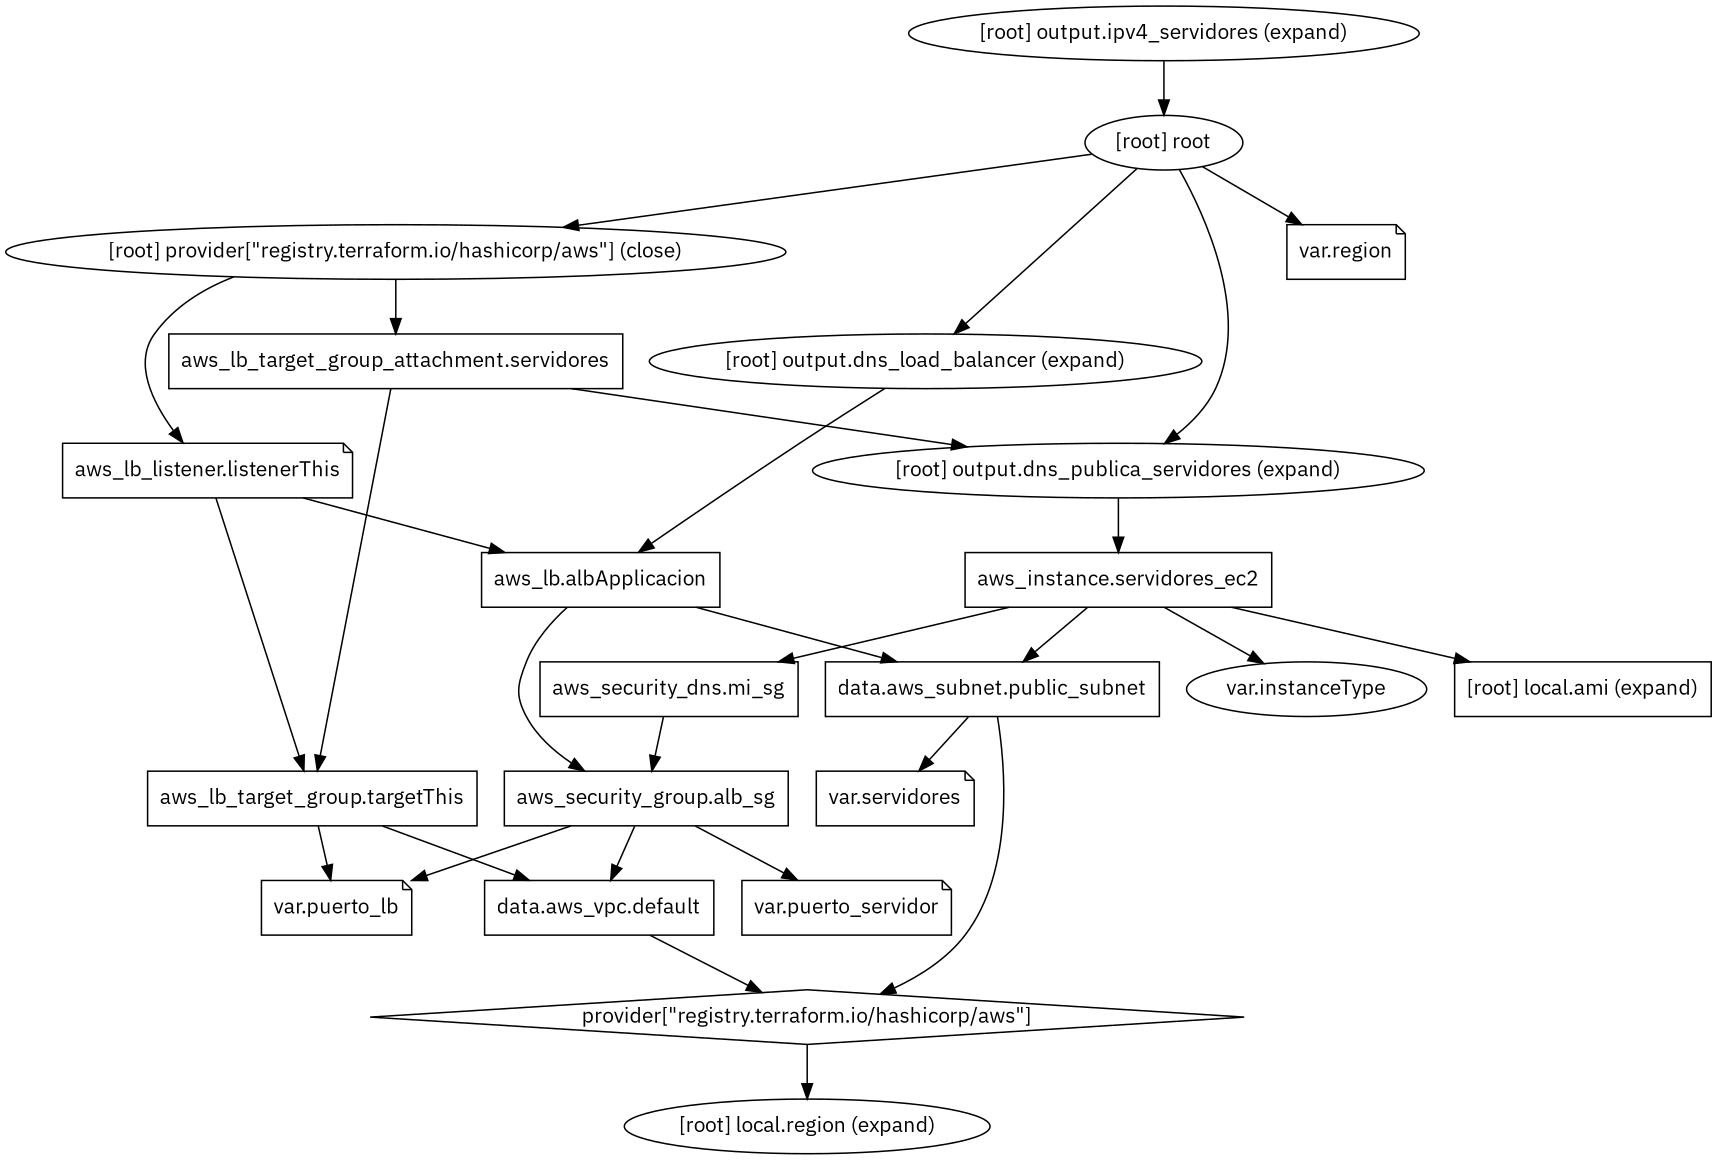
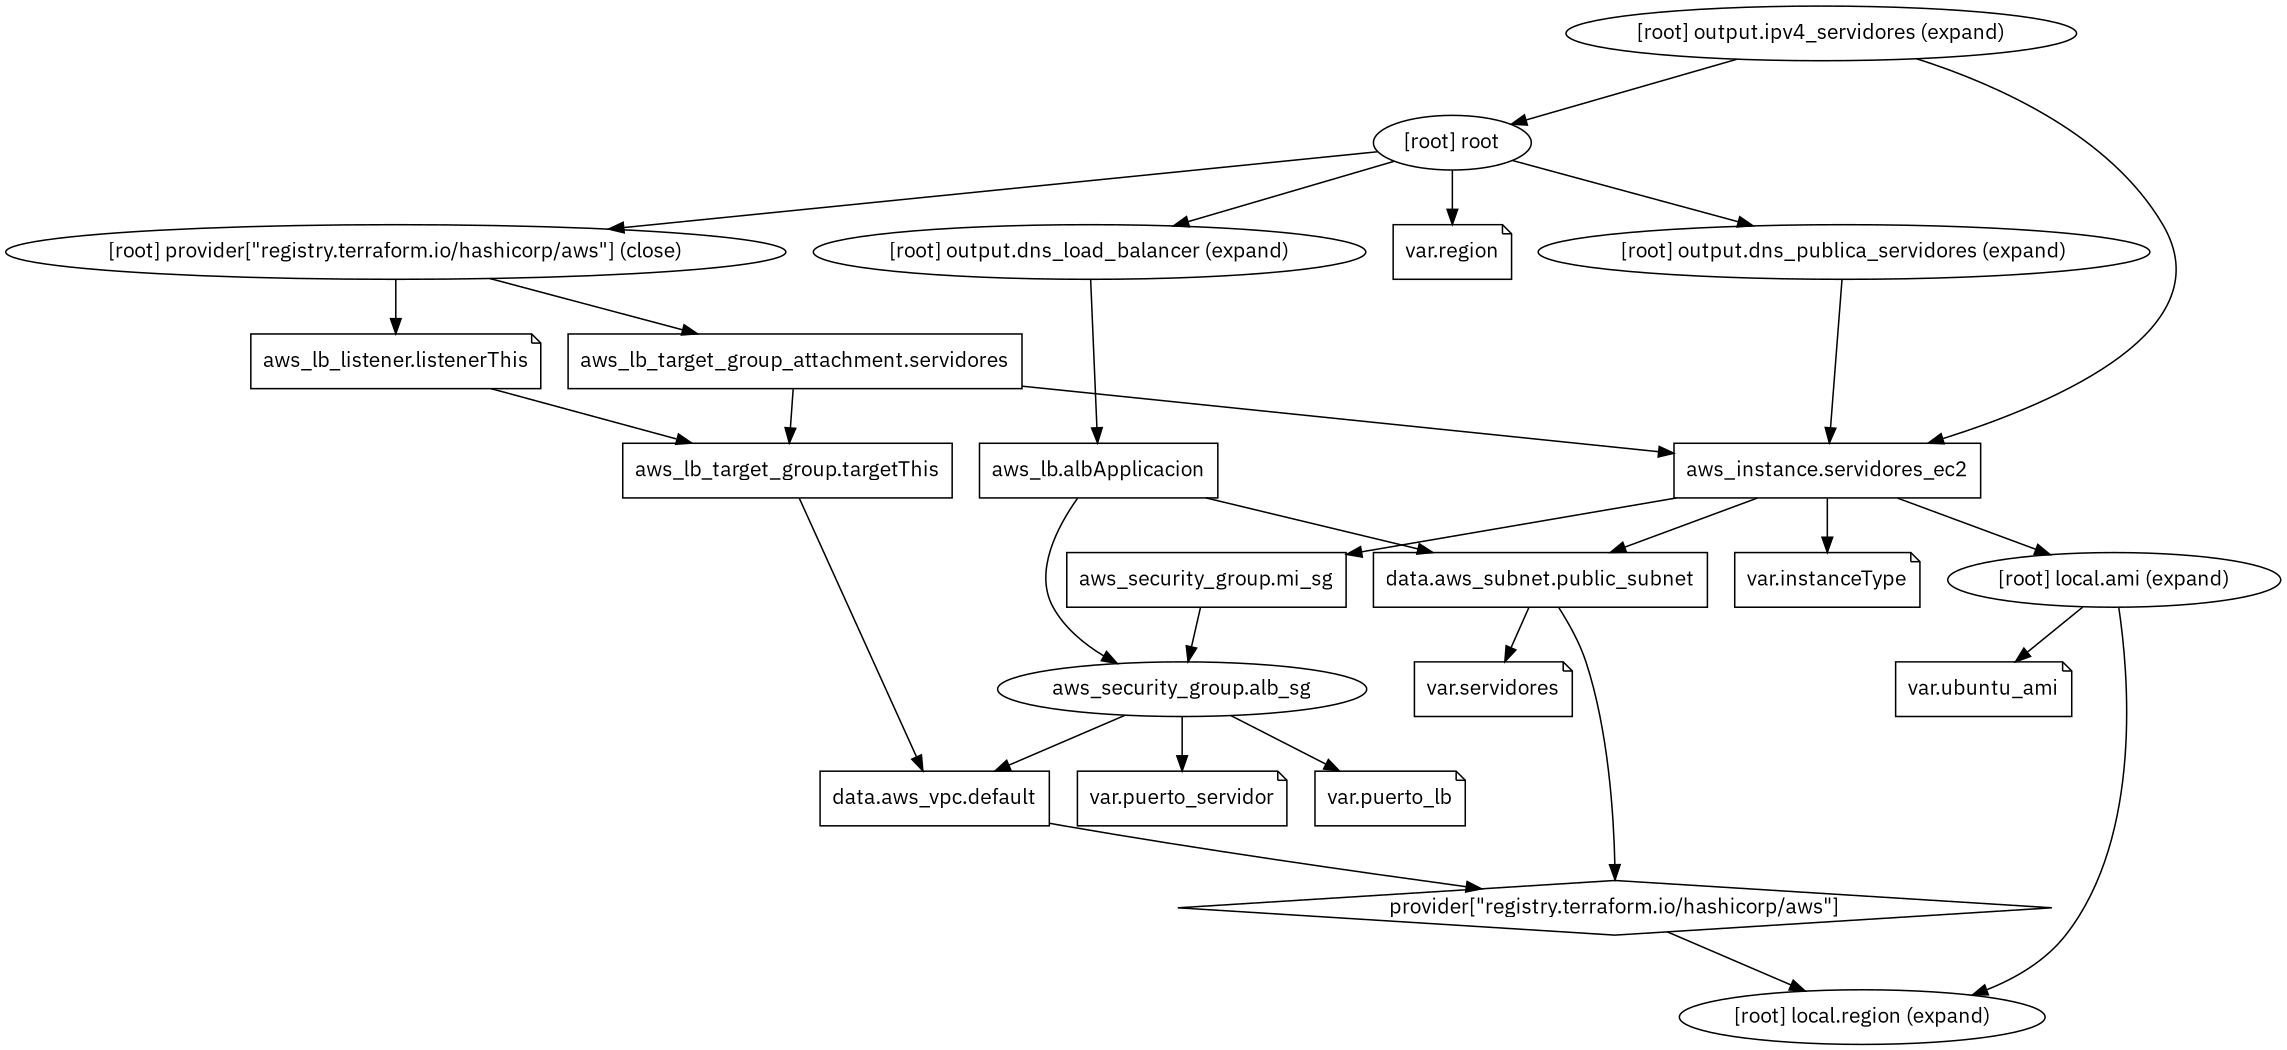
edge "[root] output.ipv4_servidores (expand)" -> "aws_instance.servidores_ec2": added
edge "aws_lb_target_group_attachment.servidores" -> "[root] output.dns_publica_servidores (expand)": now "aws_lb_target_group_attachment.servidores" -> "aws_instance.servidores_ec2"
edge "aws_lb_listener.listenerThis" -> "aws_lb.albApplicacion": removed
node "aws_security_dns.mi_sg": label "aws_security_dns.mi_sg" -> "aws_security_group.mi_sg"
node "var.instanceType": shape ellipse -> note
node "[root] local.ami (expand)": shape box -> ellipse
node "var.ubuntu_ami": added
node "aws_security_group.alb_sg": shape box -> ellipse
edge "[root] local.ami (expand)" -> "[root] local.region (expand)": added
edge "aws_lb_target_group.targetThis" -> "var.puerto_lb": removed
